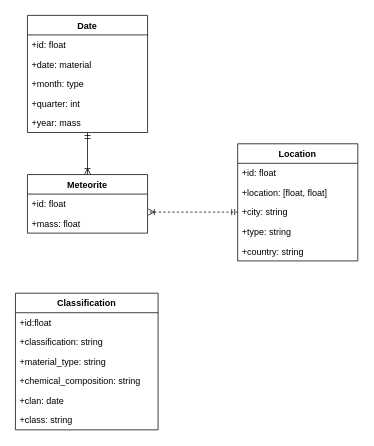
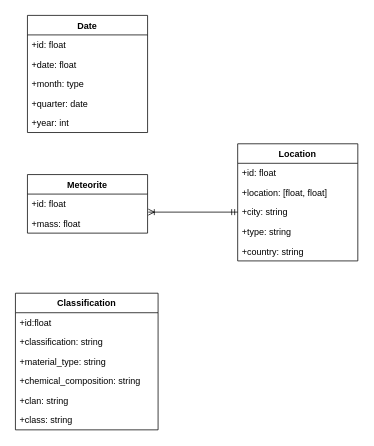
node "+date: material": label "+date: material" -> "+date: float"
node "+quarter: int": label "+quarter: int" -> "+quarter: date"
node "+year: mass": label "+year: mass" -> "+year: int"
edge "Date" -- "Meteorite": removed
edge "+city: string" -- "+mass: float": style dashed -> solid
node "+clan: date": label "+clan: date" -> "+clan: string"
